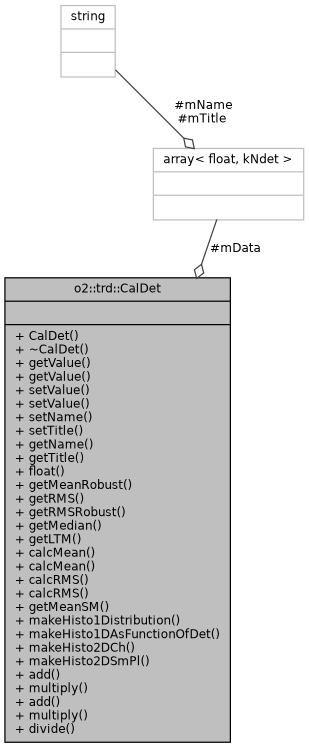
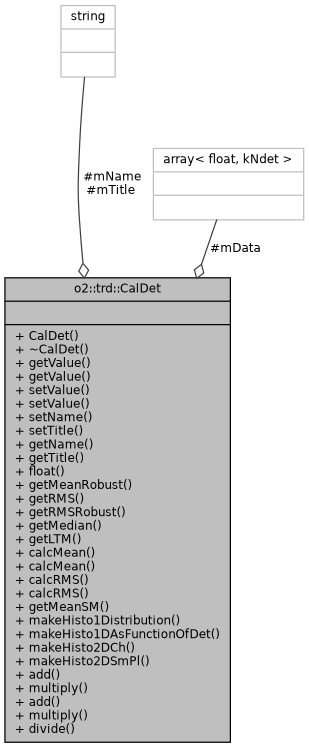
edge "string" -> "array< float, kNdet >": now "string" -> "o2::trd::CalDet"
